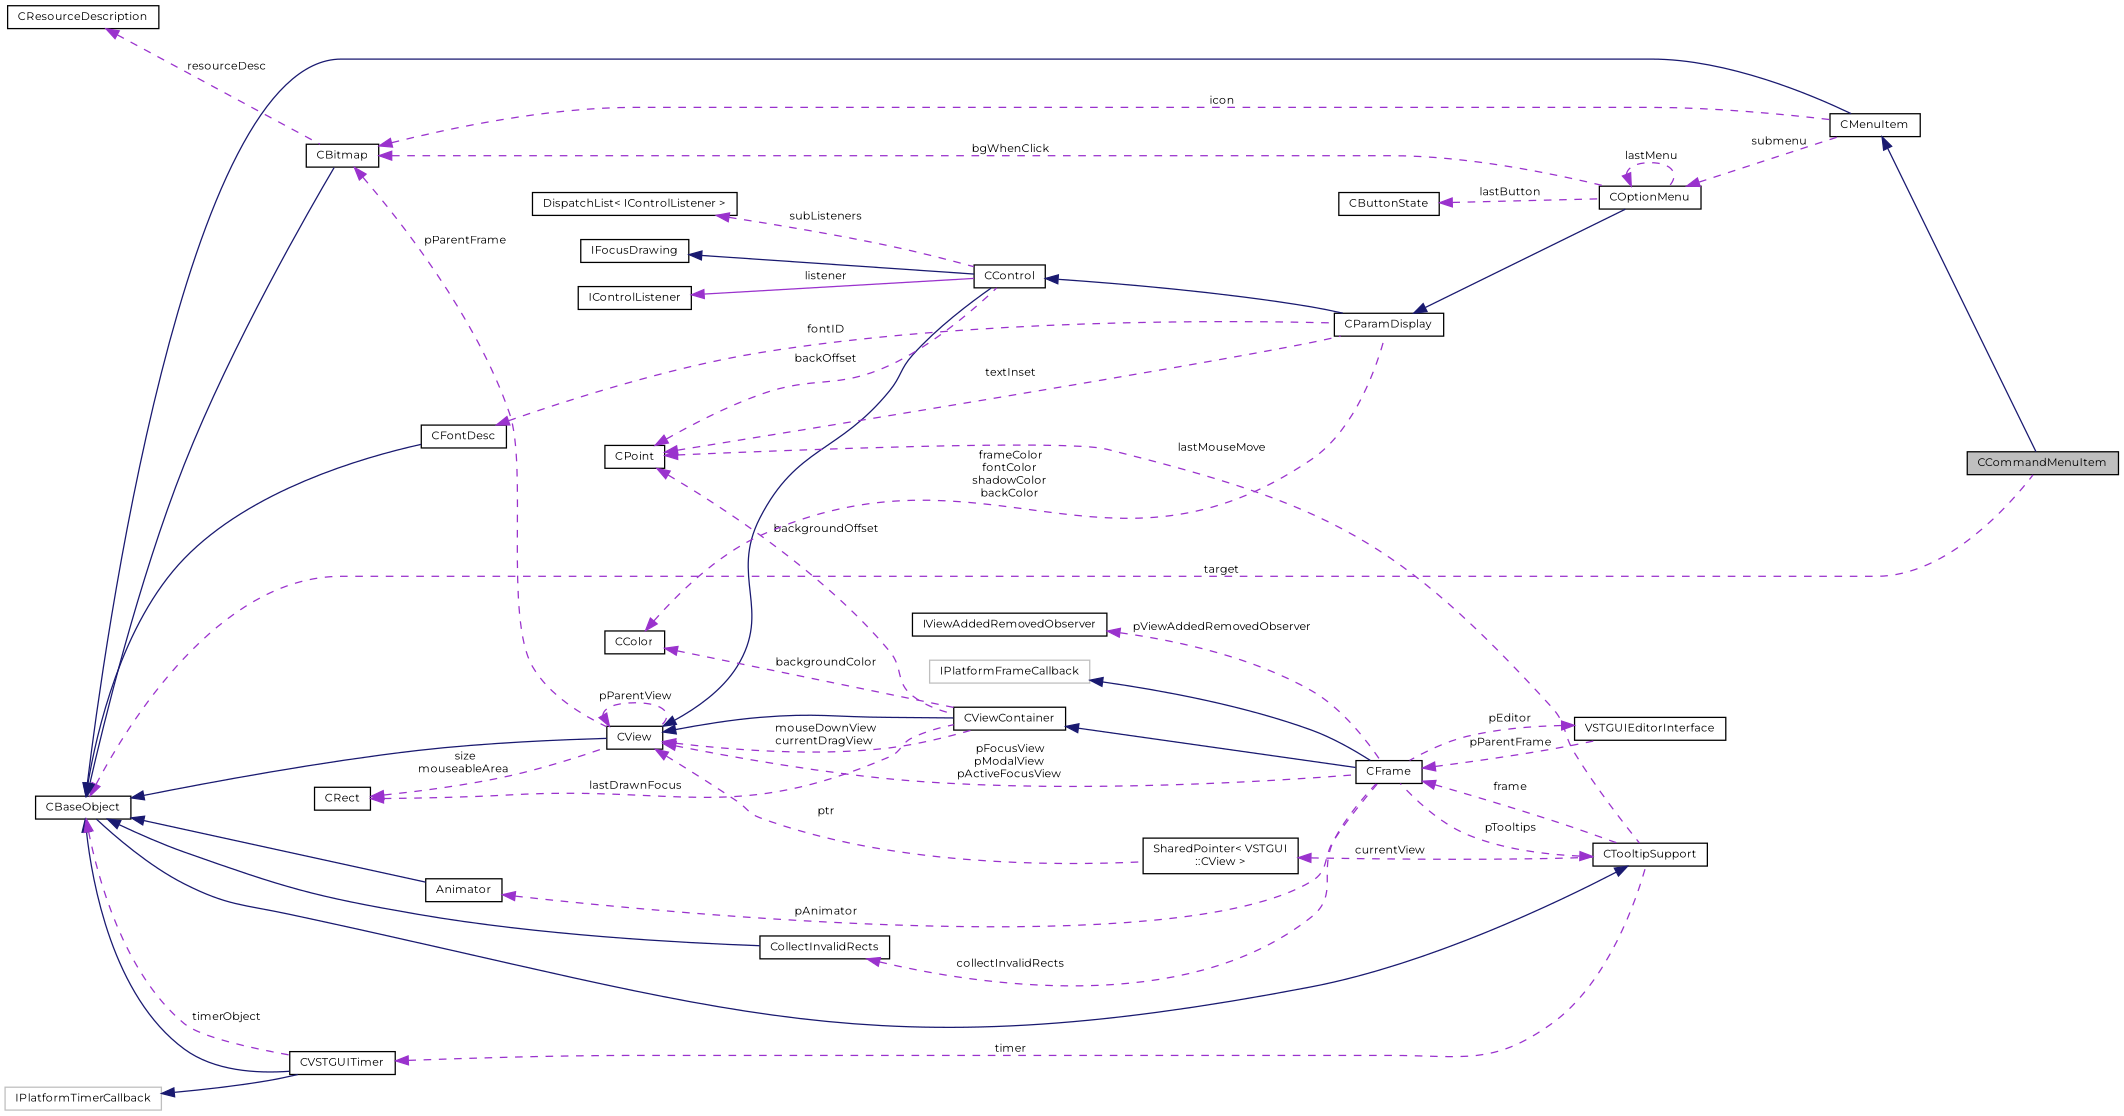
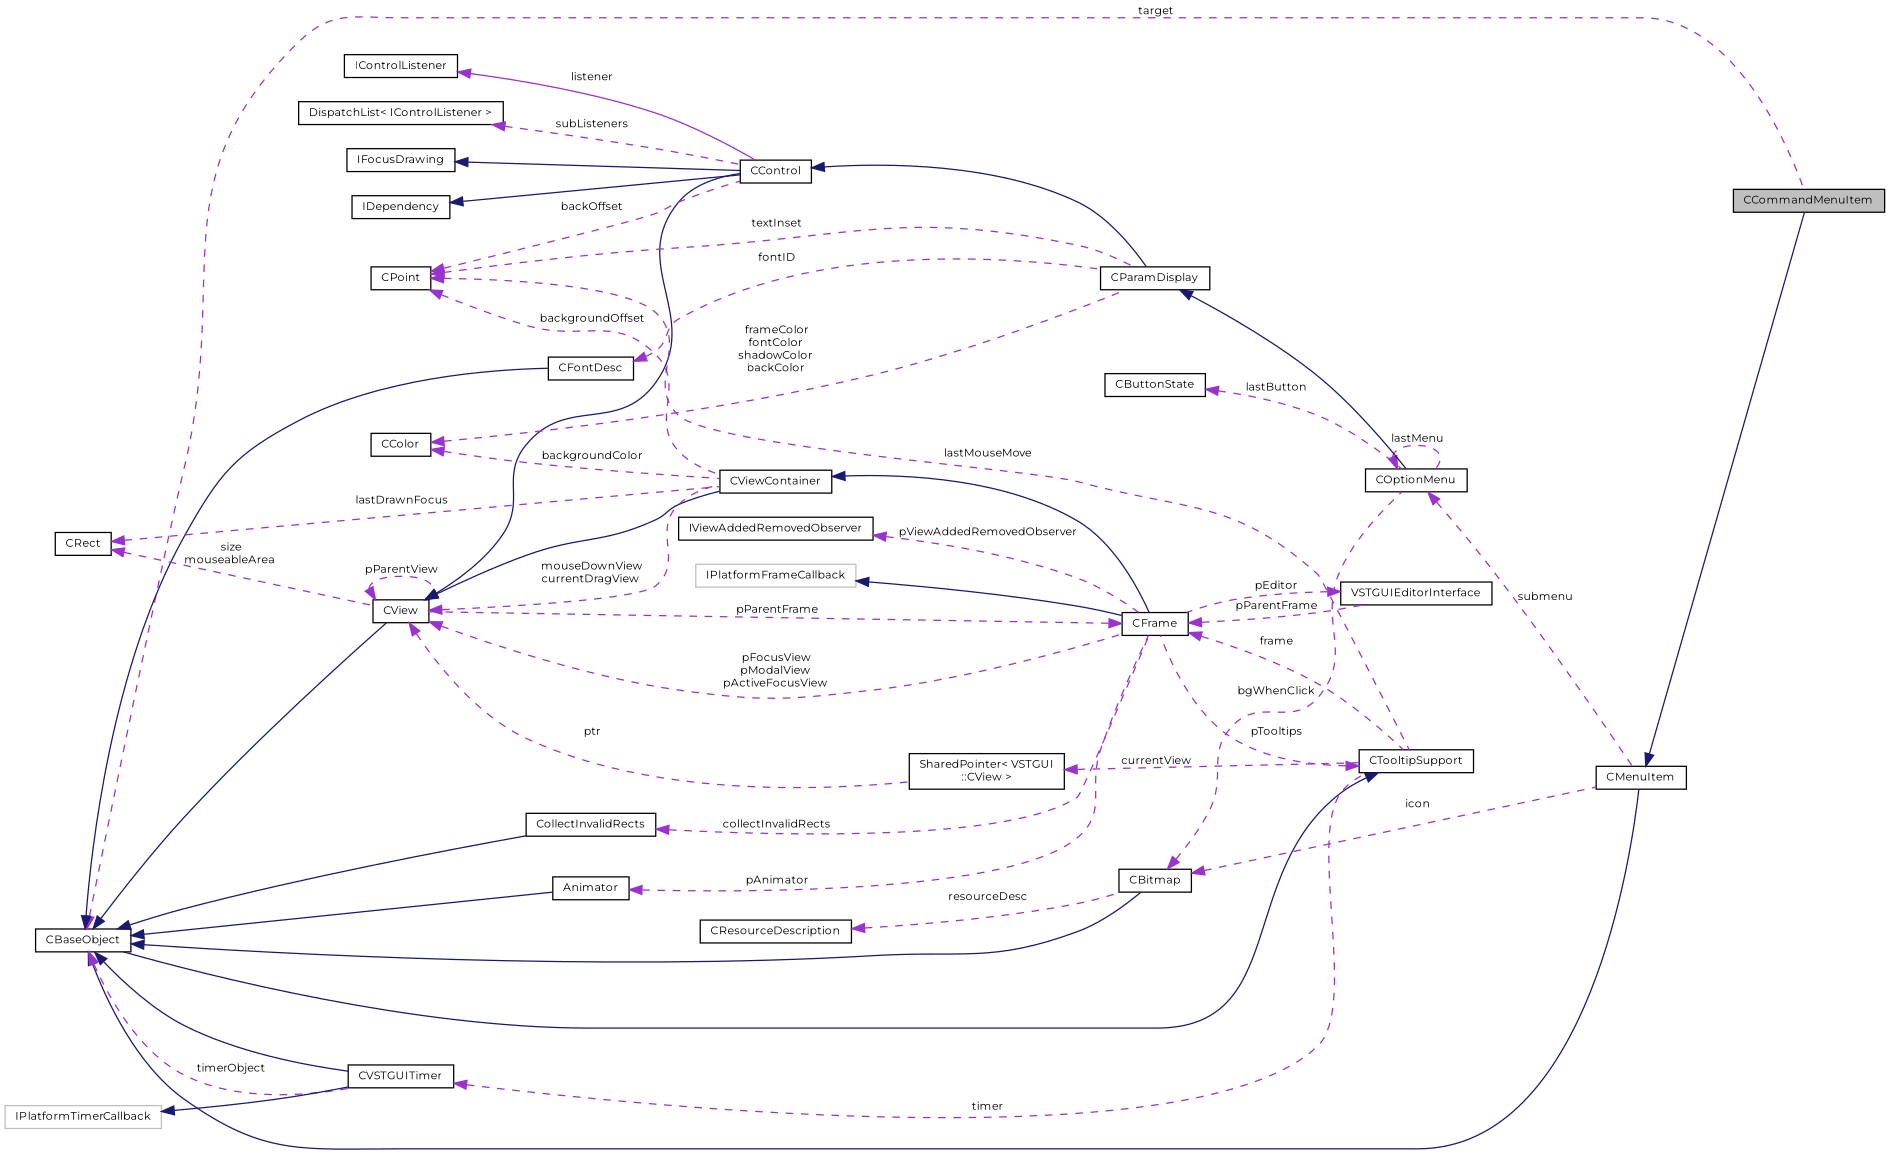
node "IDependency": added
edge "CView" -> "CBitmap": now "CView" -> "CFrame"
